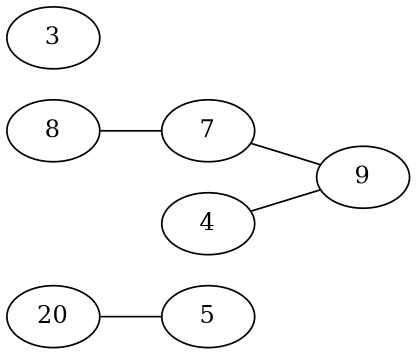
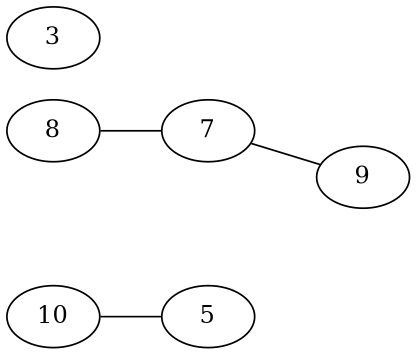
node "4": removed
node "20": label "20" -> "10"
